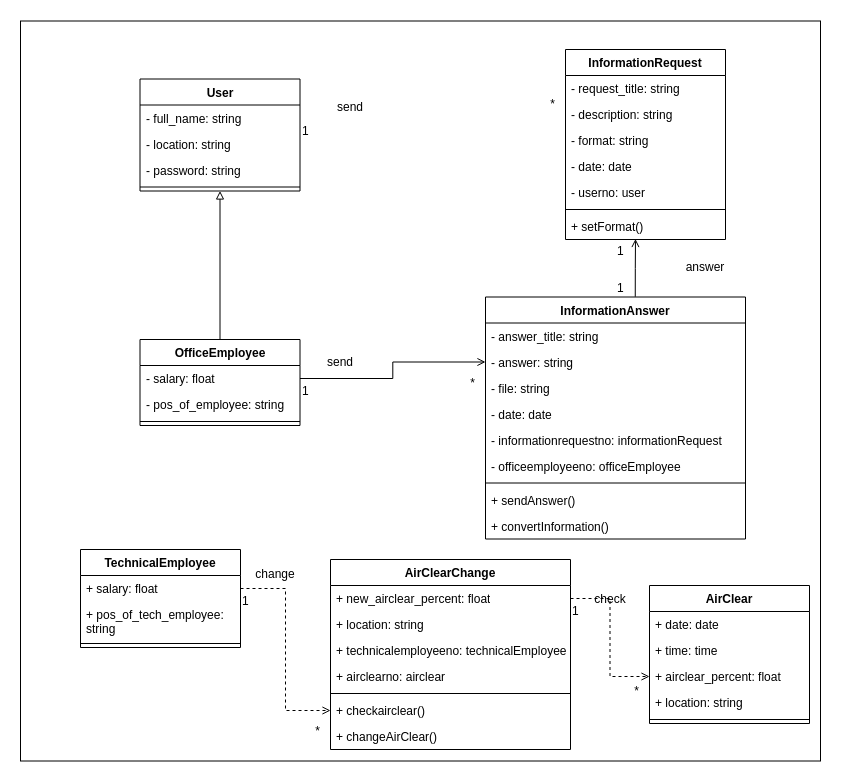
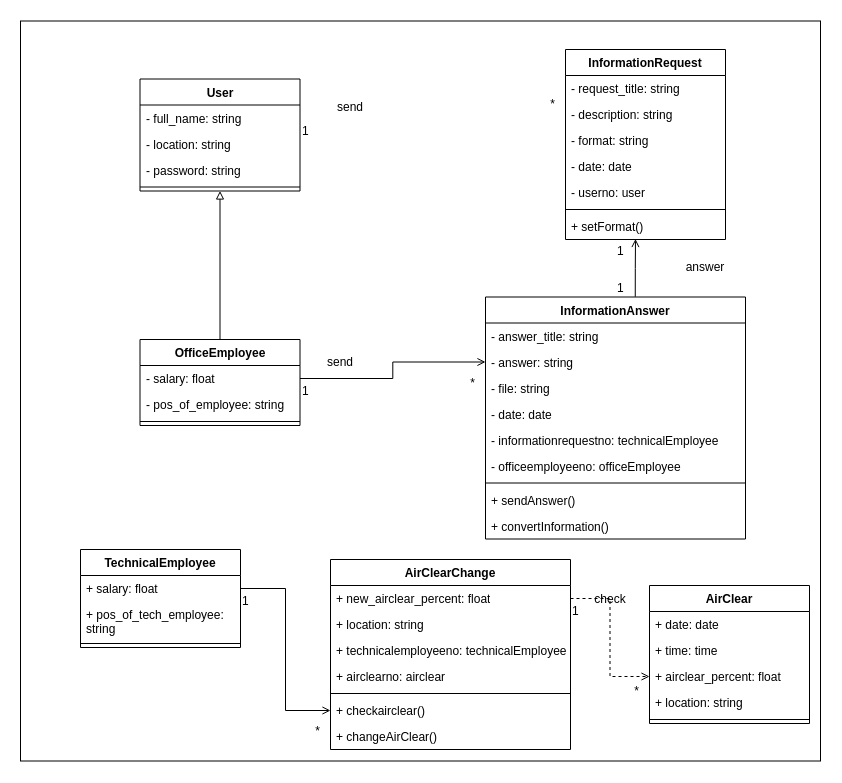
node "- informationrequestno: informationRequest": label "- informationrequestno: informationRequest" -> "- informationrequestno: technicalEmployee"
node "change": removed
edge "+ salary: float" -> "+ checkairclear()": style dashed -> solid
